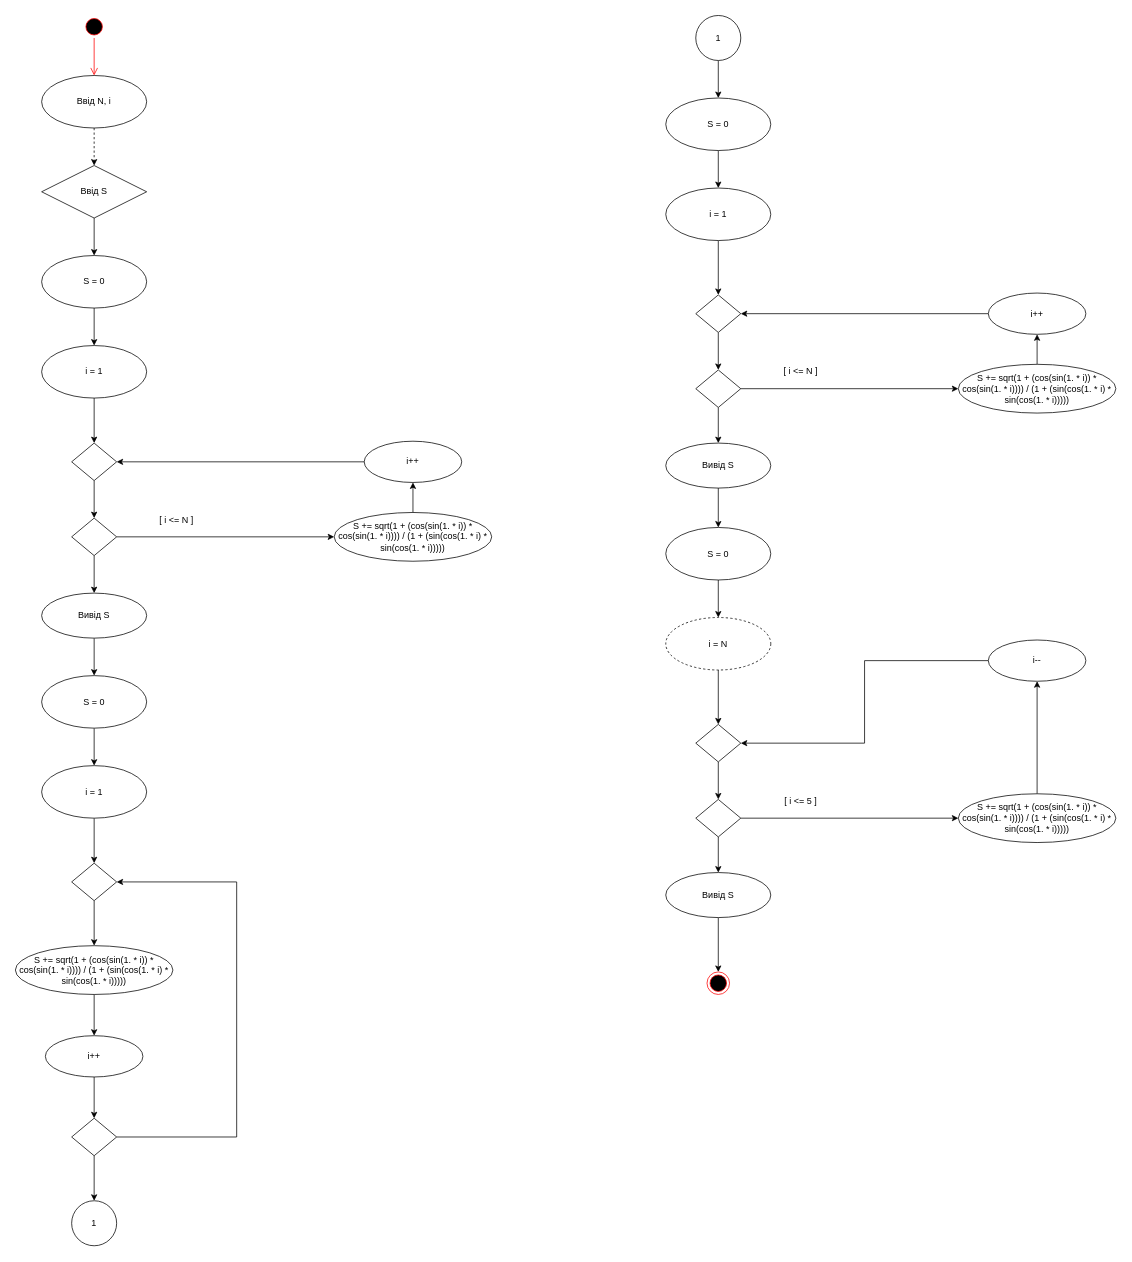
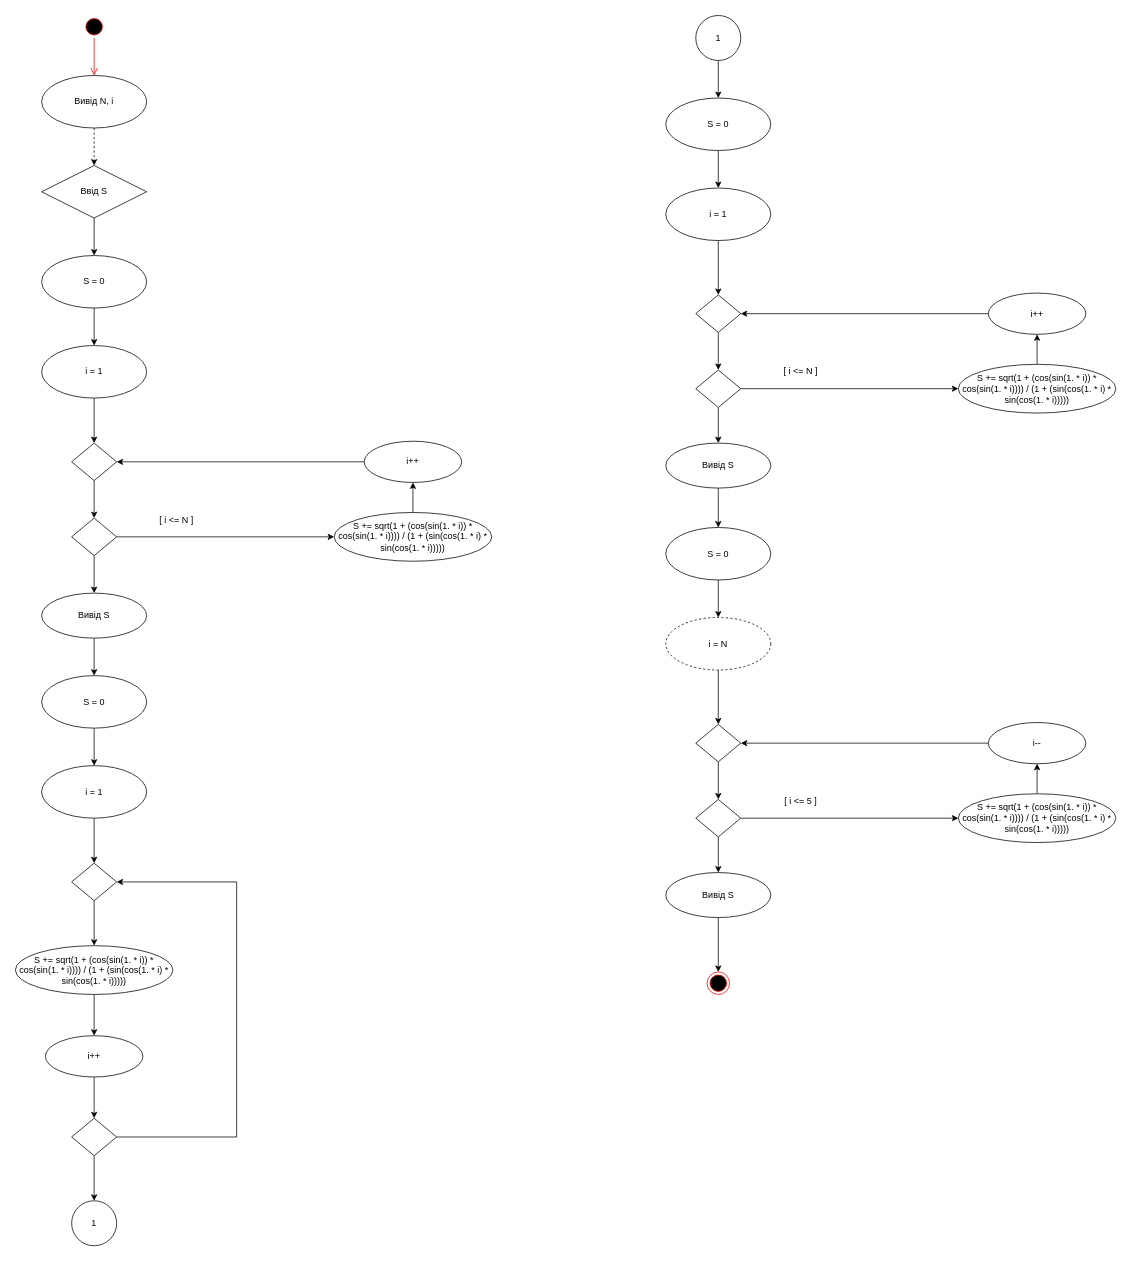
node "Ввід N, i": label "Ввід N, i" -> "Вивід N, i"
node "i--": moved (1037, 660) -> (1037, 743)
